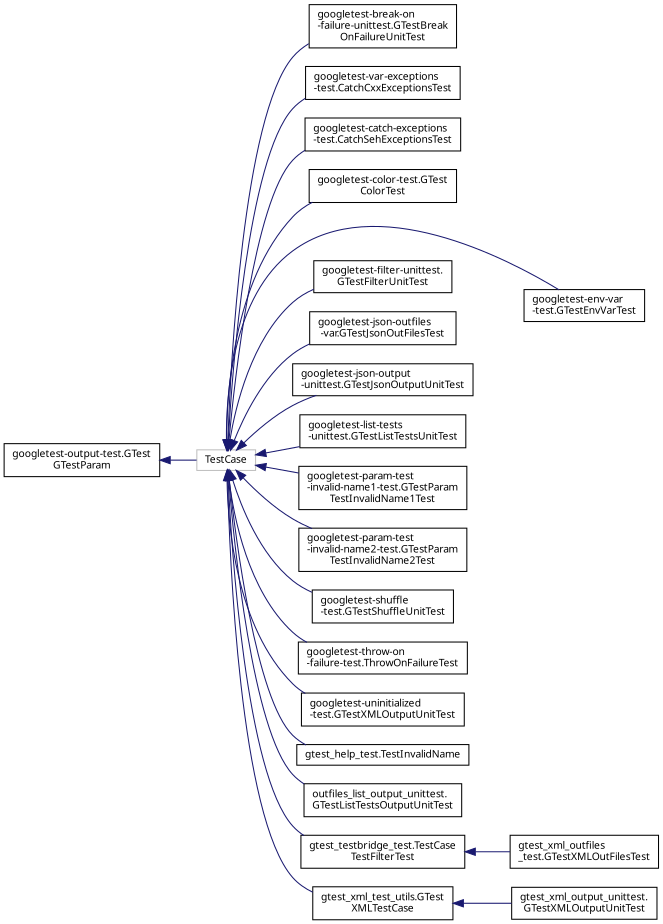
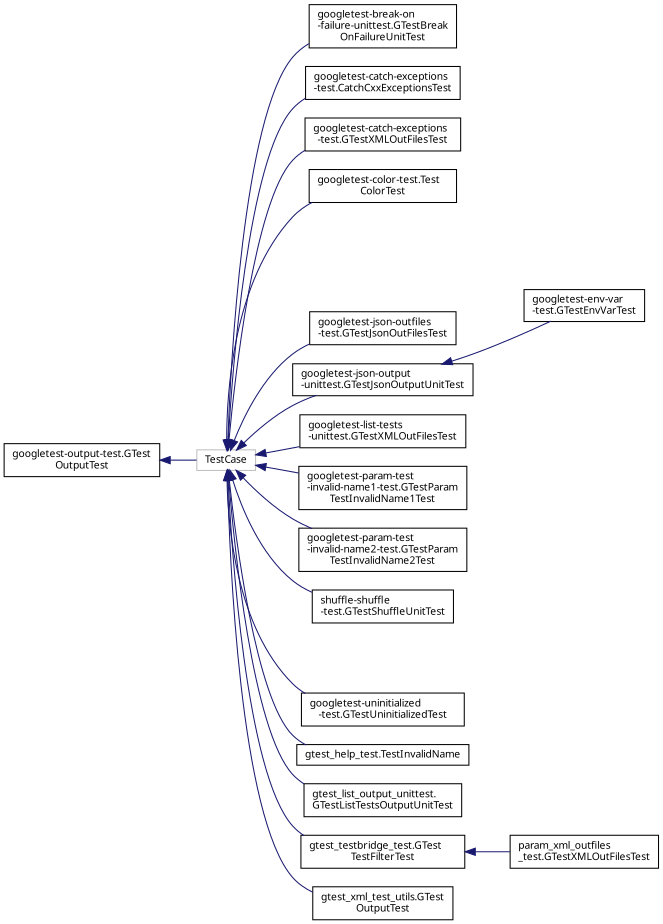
node "googletest-var-exceptions -test.CatchCxxExceptionsTest": label "googletest-var-exceptions -test.CatchCxxExceptionsTest" -> "googletest-catch-exceptions -test.CatchCxxExceptionsTest"
node "googletest-catch-exceptions -test.CatchSehExceptionsTest": label "googletest-catch-exceptions -test.CatchSehExceptionsTest" -> "googletest-catch-exceptions -test.GTestXMLOutFilesTest"
node "googletest-color-test.GTest ColorTest": label "googletest-color-test.GTest ColorTest" -> "googletest-color-test.Test ColorTest"
edge "googletest-env-var -test.GTestEnvVarTest" -> "TestCase": now "googletest-env-var -test.GTestEnvVarTest" -> "googletest-json-output -unittest.GTestJsonOutputUnitTest"
node "googletest-filter-unittest. GTestFilterUnitTest": removed
node "googletest-json-outfiles -var.GTestJsonOutFilesTest": label "googletest-json-outfiles -var.GTestJsonOutFilesTest" -> "googletest-json-outfiles -test.GTestJsonOutFilesTest"
node "googletest-list-tests -unittest.GTestListTestsUnitTest": label "googletest-list-tests -unittest.GTestListTestsUnitTest" -> "googletest-list-tests -unittest.GTestXMLOutFilesTest"
node "googletest-output-test.GTest GTestParam": label "googletest-output-test.GTest GTestParam" -> "googletest-output-test.GTest OutputTest"
node "googletest-shuffle -test.GTestShuffleUnitTest": label "googletest-shuffle -test.GTestShuffleUnitTest" -> "shuffle-shuffle -test.GTestShuffleUnitTest"
node "googletest-throw-on -failure-test.ThrowOnFailureTest": removed
node "googletest-uninitialized -test.GTestXMLOutputUnitTest": label "googletest-uninitialized -test.GTestXMLOutputUnitTest" -> "googletest-uninitialized -test.GTestUninitializedTest"
node "outfiles_list_output_unittest. GTestListTestsOutputUnitTest": label "outfiles_list_output_unittest. GTestListTestsOutputUnitTest" -> "gtest_list_output_unittest. GTestListTestsOutputUnitTest"
node "gtest_testbridge_test.TestCase TestFilterTest": label "gtest_testbridge_test.TestCase TestFilterTest" -> "gtest_testbridge_test.GTest TestFilterTest"
node "gtest_xml_outfiles _test.GTestXMLOutFilesTest": label "gtest_xml_outfiles _test.GTestXMLOutFilesTest" -> "param_xml_outfiles _test.GTestXMLOutFilesTest"
node "gtest_xml_test_utils.GTest XMLTestCase": label "gtest_xml_test_utils.GTest XMLTestCase" -> "gtest_xml_test_utils.GTest OutputTest"
node "gtest_xml_output_unittest. GTestXMLOutputUnitTest": removed
